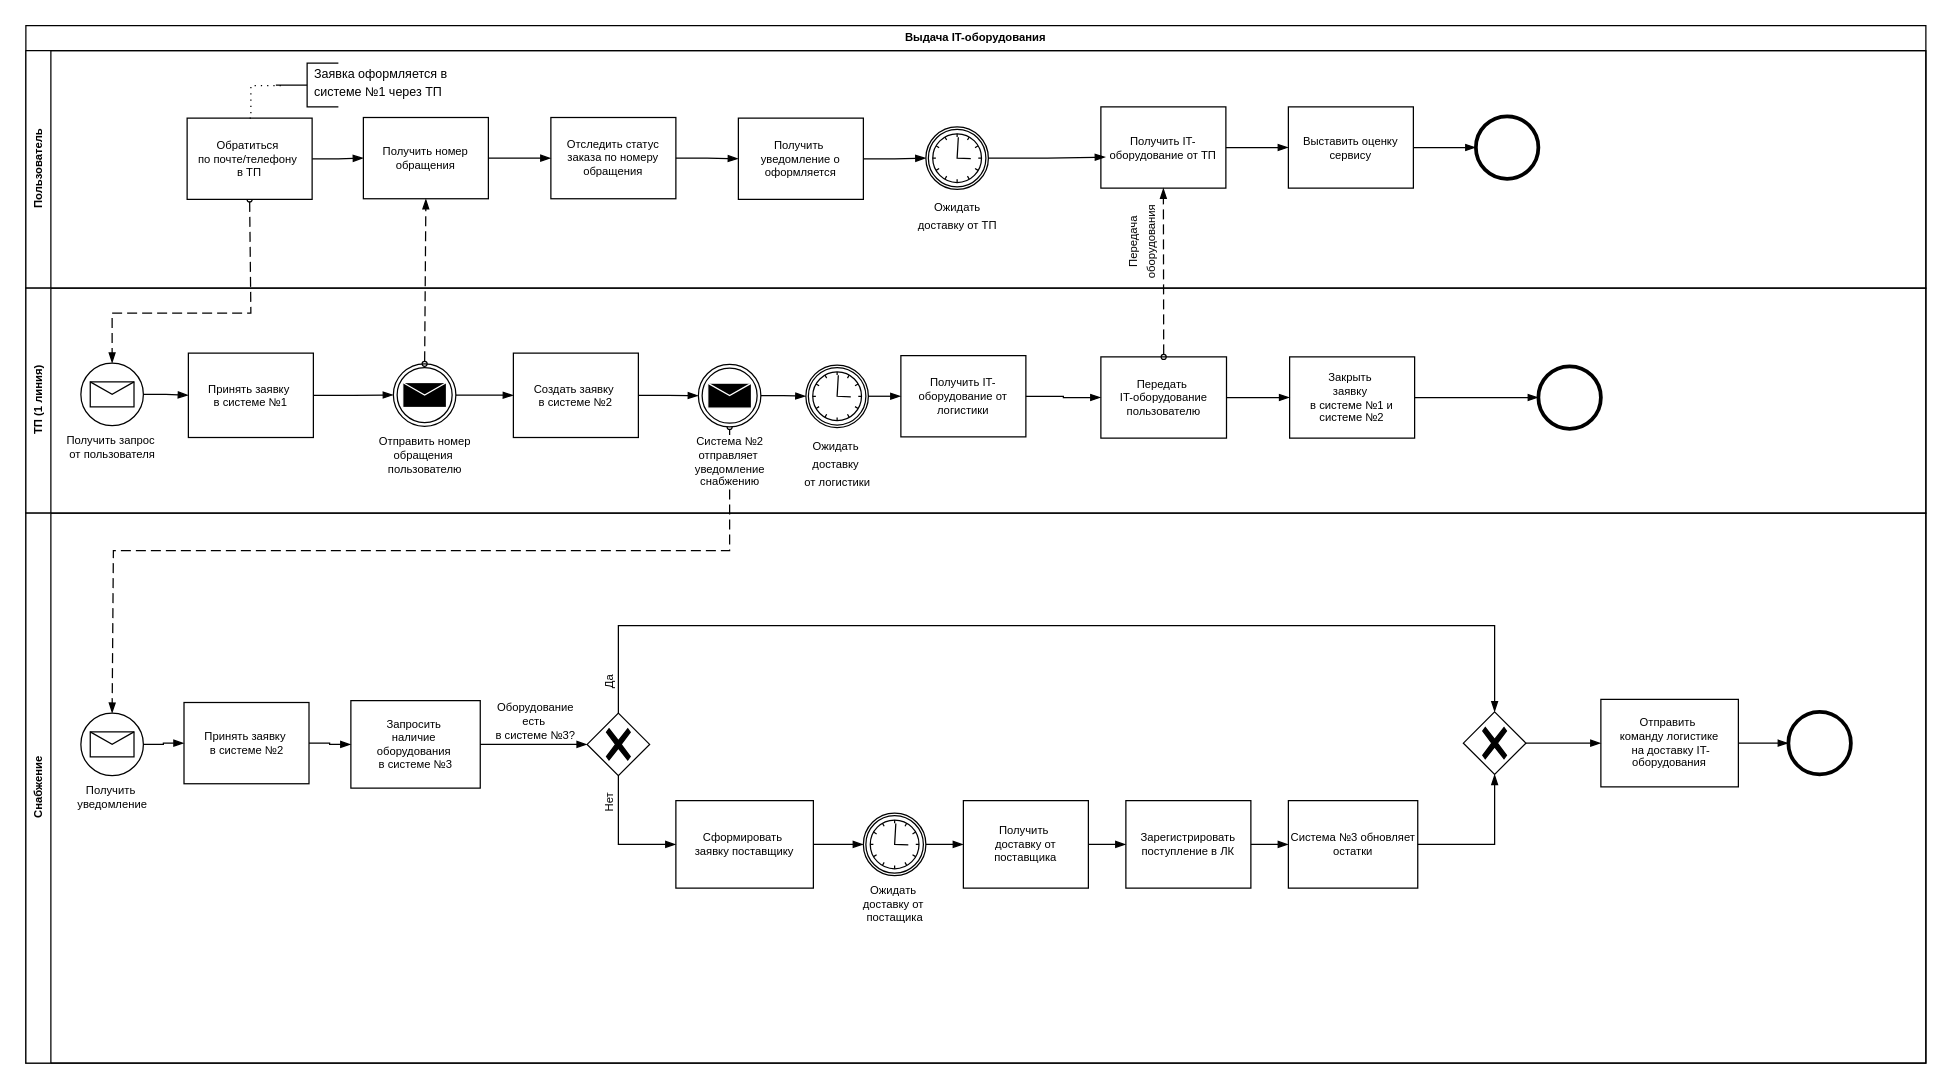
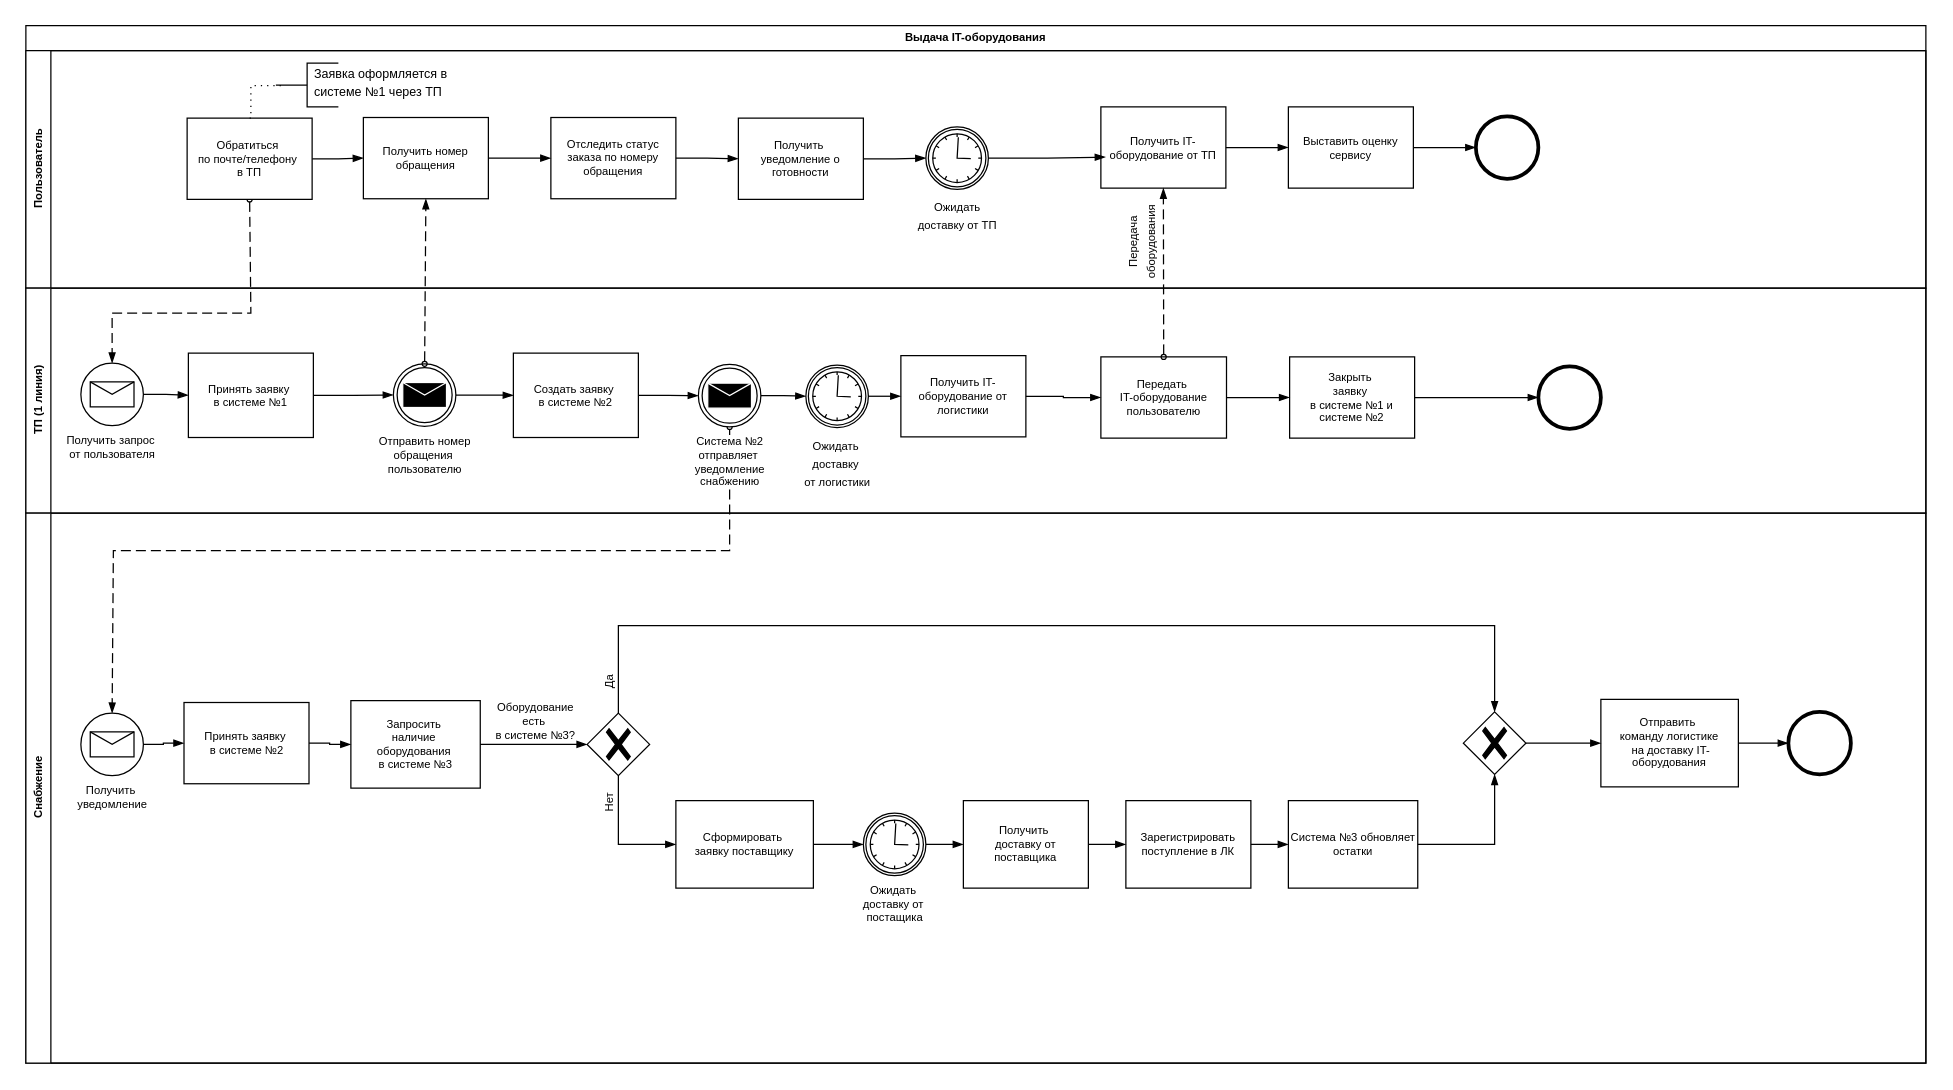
node "Получить уведомление о оформляется": label "Получить уведомление о оформляется" -> "Получить уведомление о готовности"
